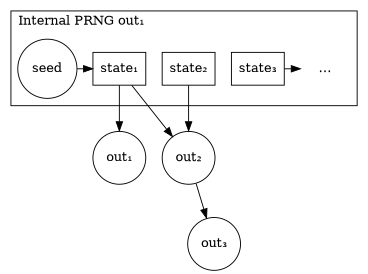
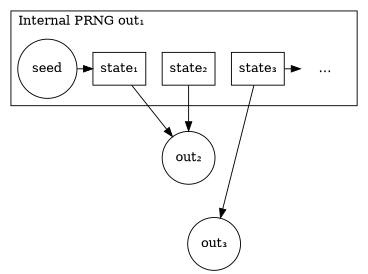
node "out₁": removed
edge "out₂" -> "out₃": now "state₃" -> "out₃"
